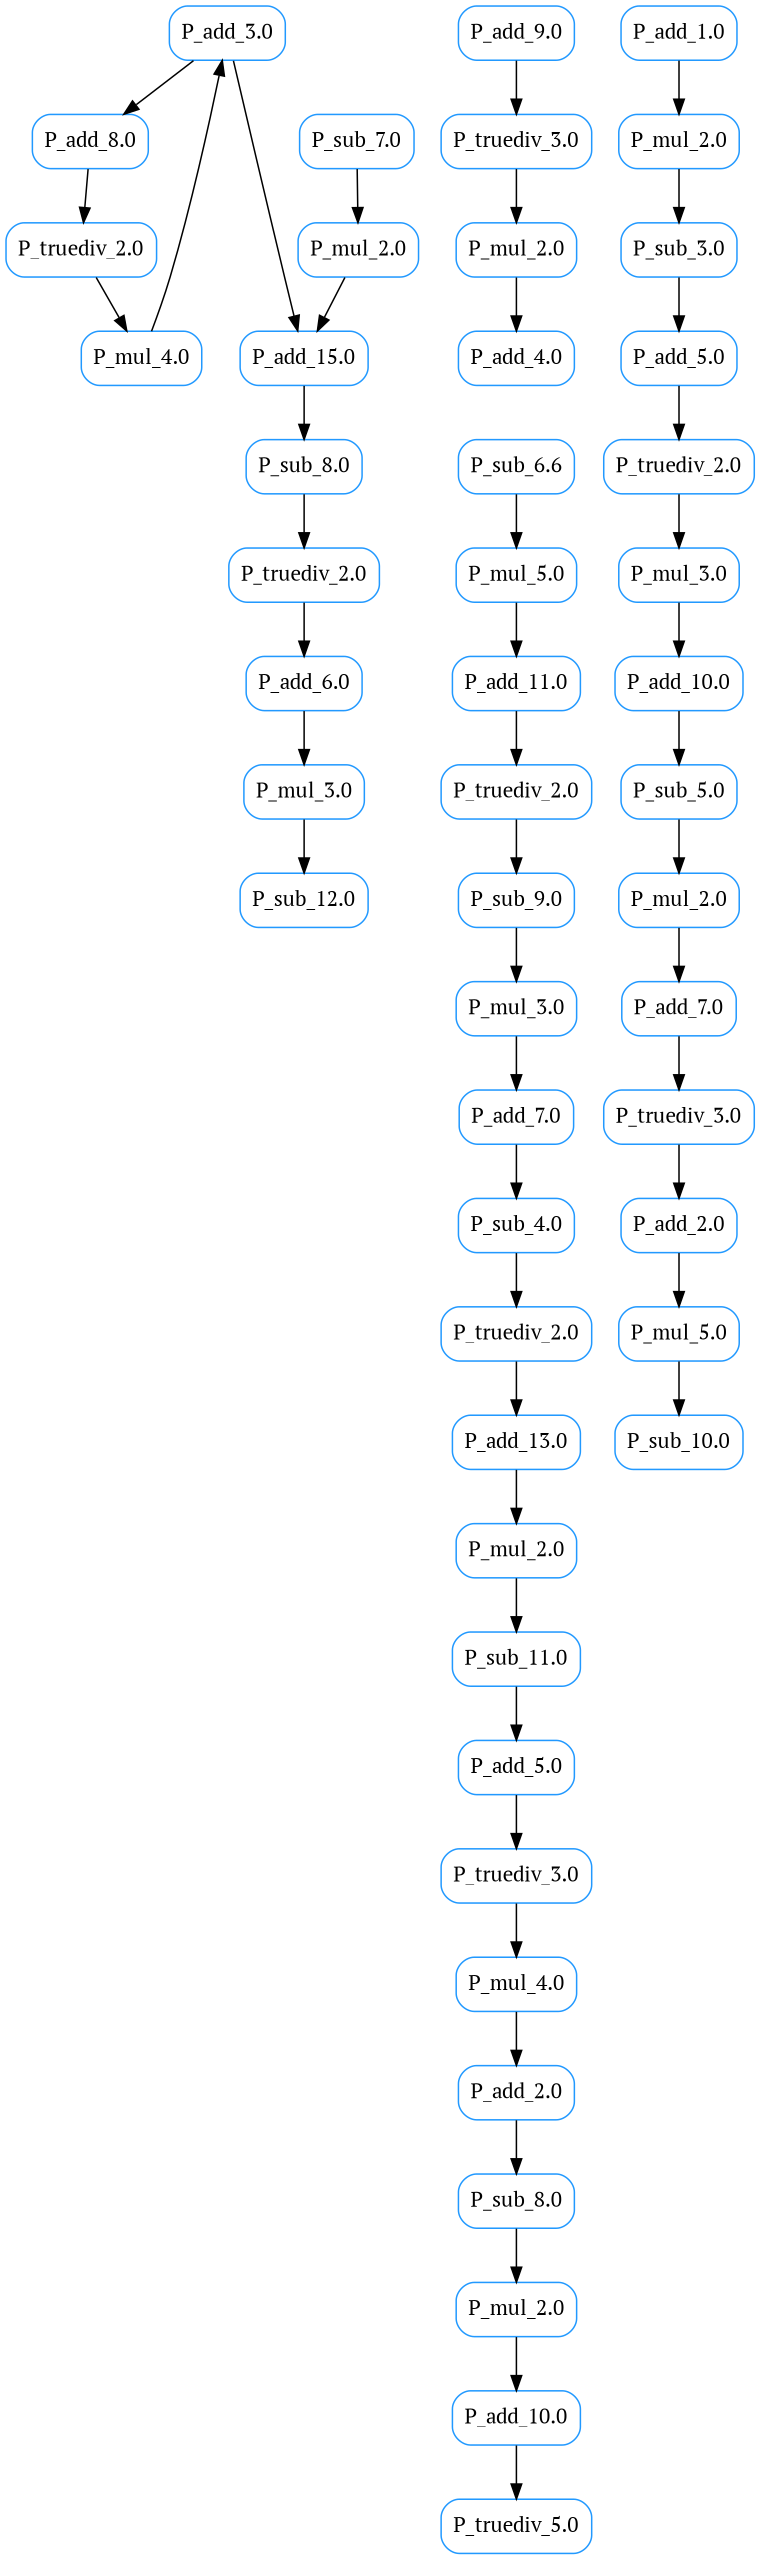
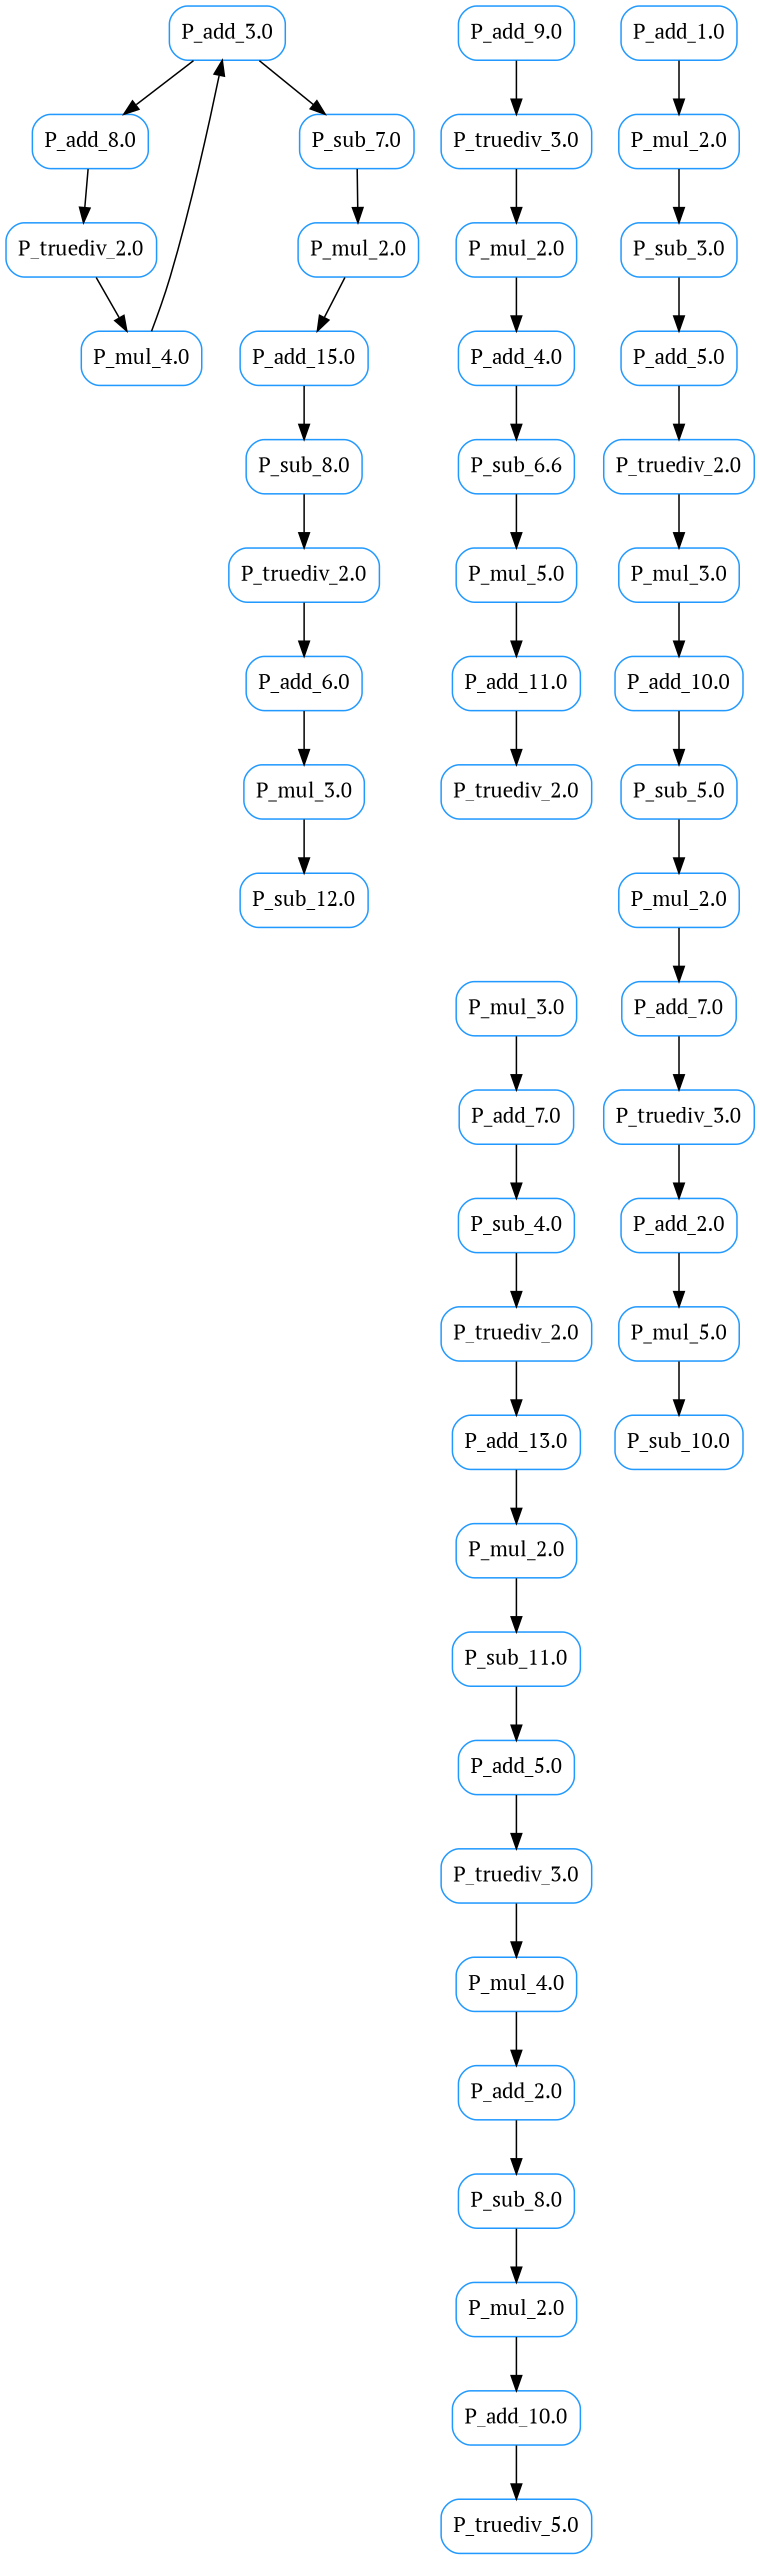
edge "P_add_3.0" -> "P_add_15.0": now "P_add_3.0" -> "P_sub_7.0"
edge "P_add_4.0" -> "P_sub_6.6": added
node "P_sub_9.0": removed
